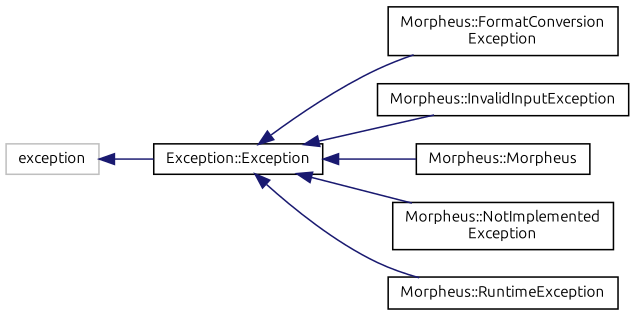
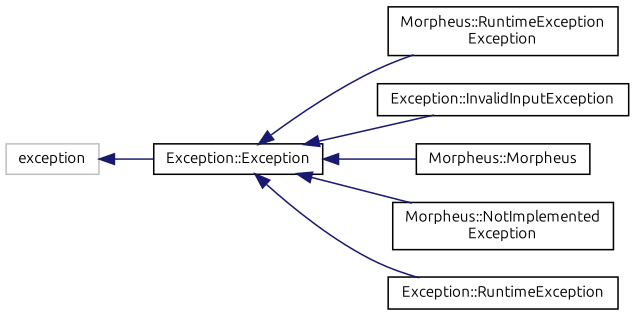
node "Morpheus::FormatConversion Exception": label "Morpheus::FormatConversion Exception" -> "Morpheus::RuntimeException Exception"
node "Morpheus::InvalidInputException": label "Morpheus::InvalidInputException" -> "Exception::InvalidInputException"
node "Morpheus::RuntimeException": label "Morpheus::RuntimeException" -> "Exception::RuntimeException"
